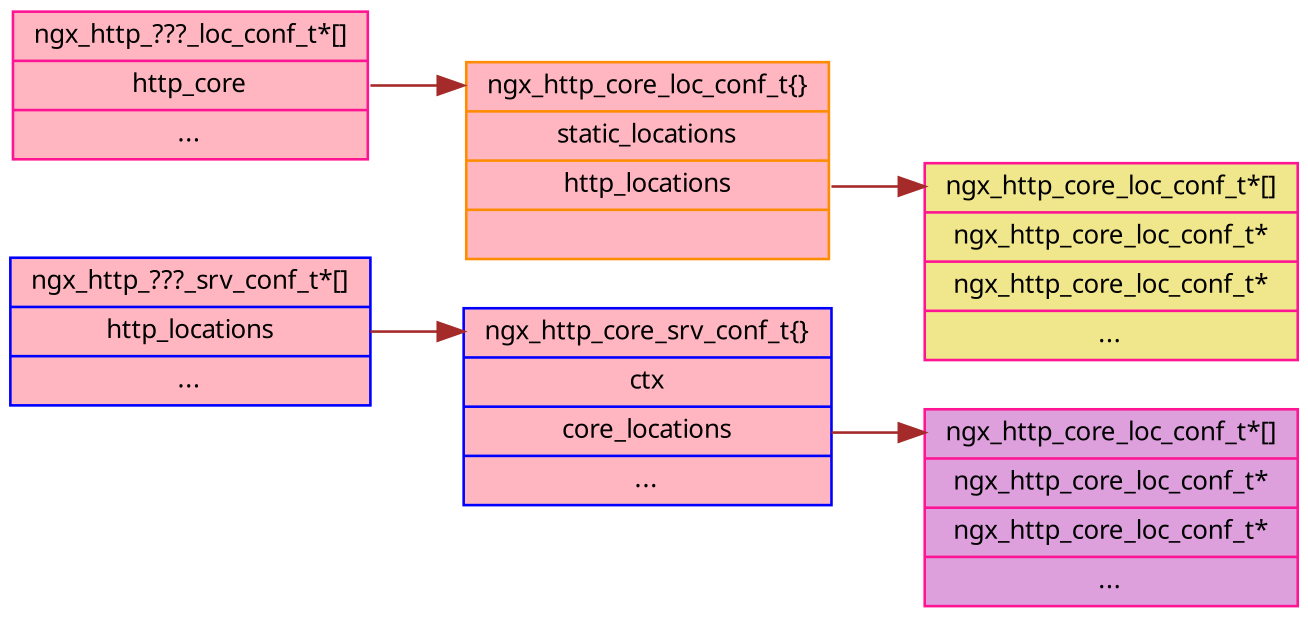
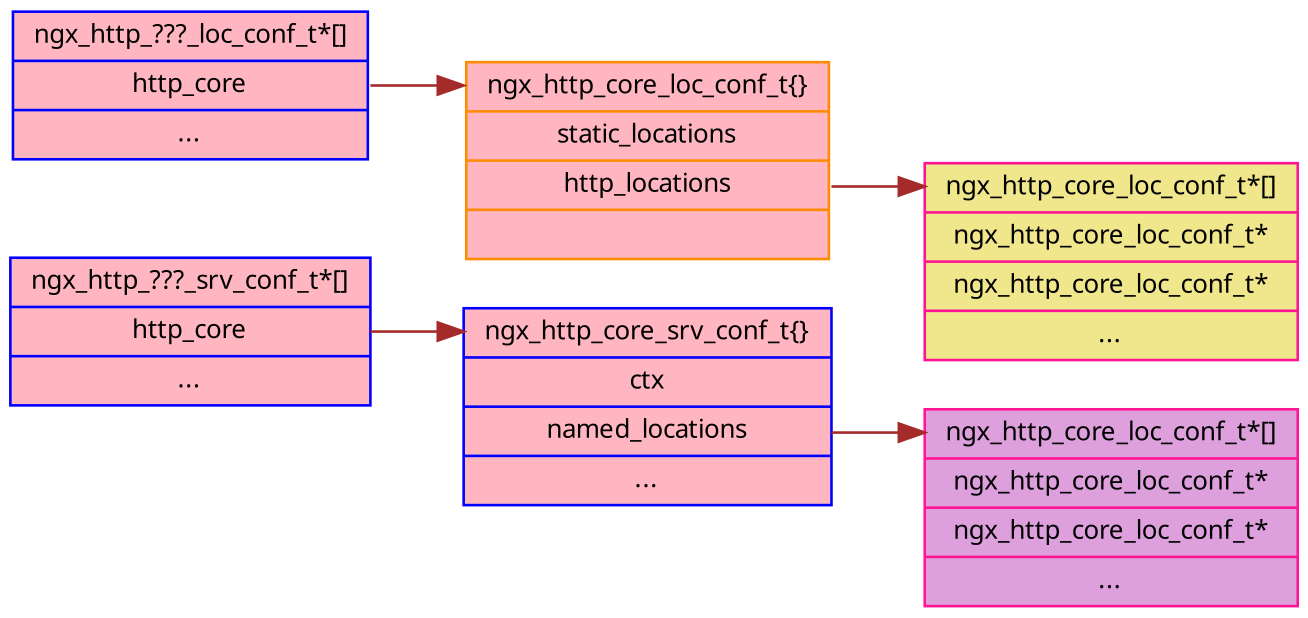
node "ngx_http_???_loc_conf_t*[]": color deeppink -> blue
node "ngx_http_???_srv_conf_t*[]": text "http_locations" -> "http_core"
node "ngx_http_core_srv_conf_t{}": text "core_locations" -> "named_locations"
